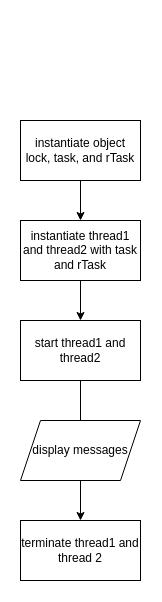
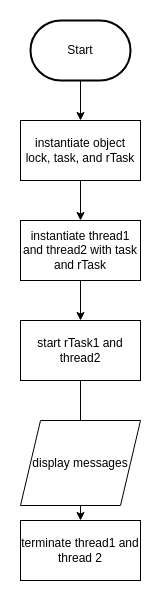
node "Start": added
edge "Start" -> "instantiate object lock, task, and rTask": added
node "start thread1 and thread2": label "start thread1 and thread2" -> "start rTask1 and thread2"
node "display messages": size 120x60 -> 120x85
